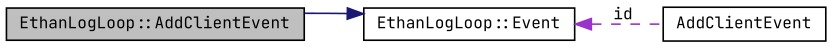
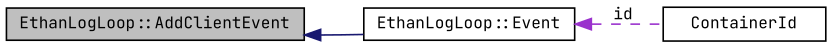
edge "EthanLogLoop::AddClientEvent" -> "EthanLogLoop::Event": reversed
node "AddClientEvent": label "AddClientEvent" -> "ContainerId"
